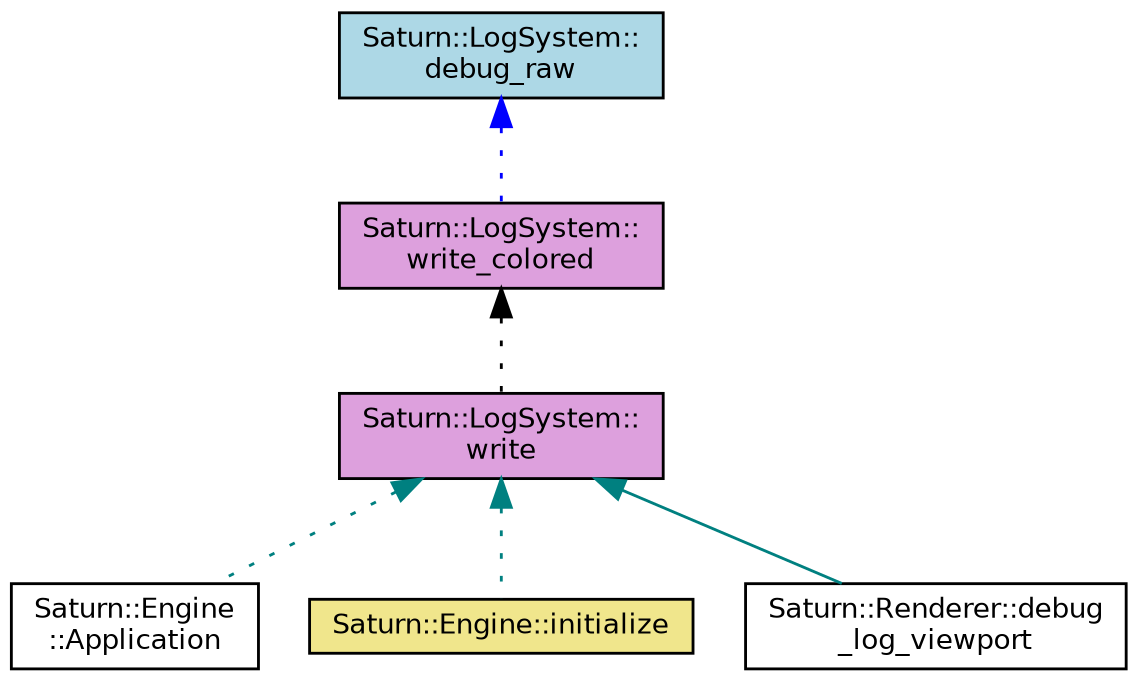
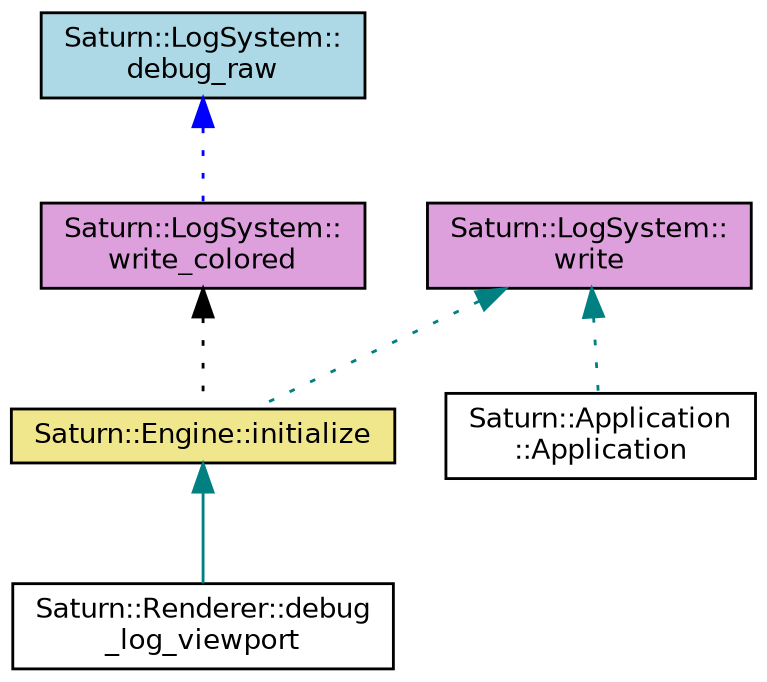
edge "Saturn::LogSystem:: write" -> "Saturn::LogSystem:: write_colored": now "Saturn::Engine::initialize" -> "Saturn::LogSystem:: write_colored"
edge "Saturn::Renderer::debug _log_viewport" -> "Saturn::LogSystem:: write": now "Saturn::Renderer::debug _log_viewport" -> "Saturn::Engine::initialize"
node "Saturn::Engine ::Application": label "Saturn::Engine ::Application" -> "Saturn::Application ::Application"
